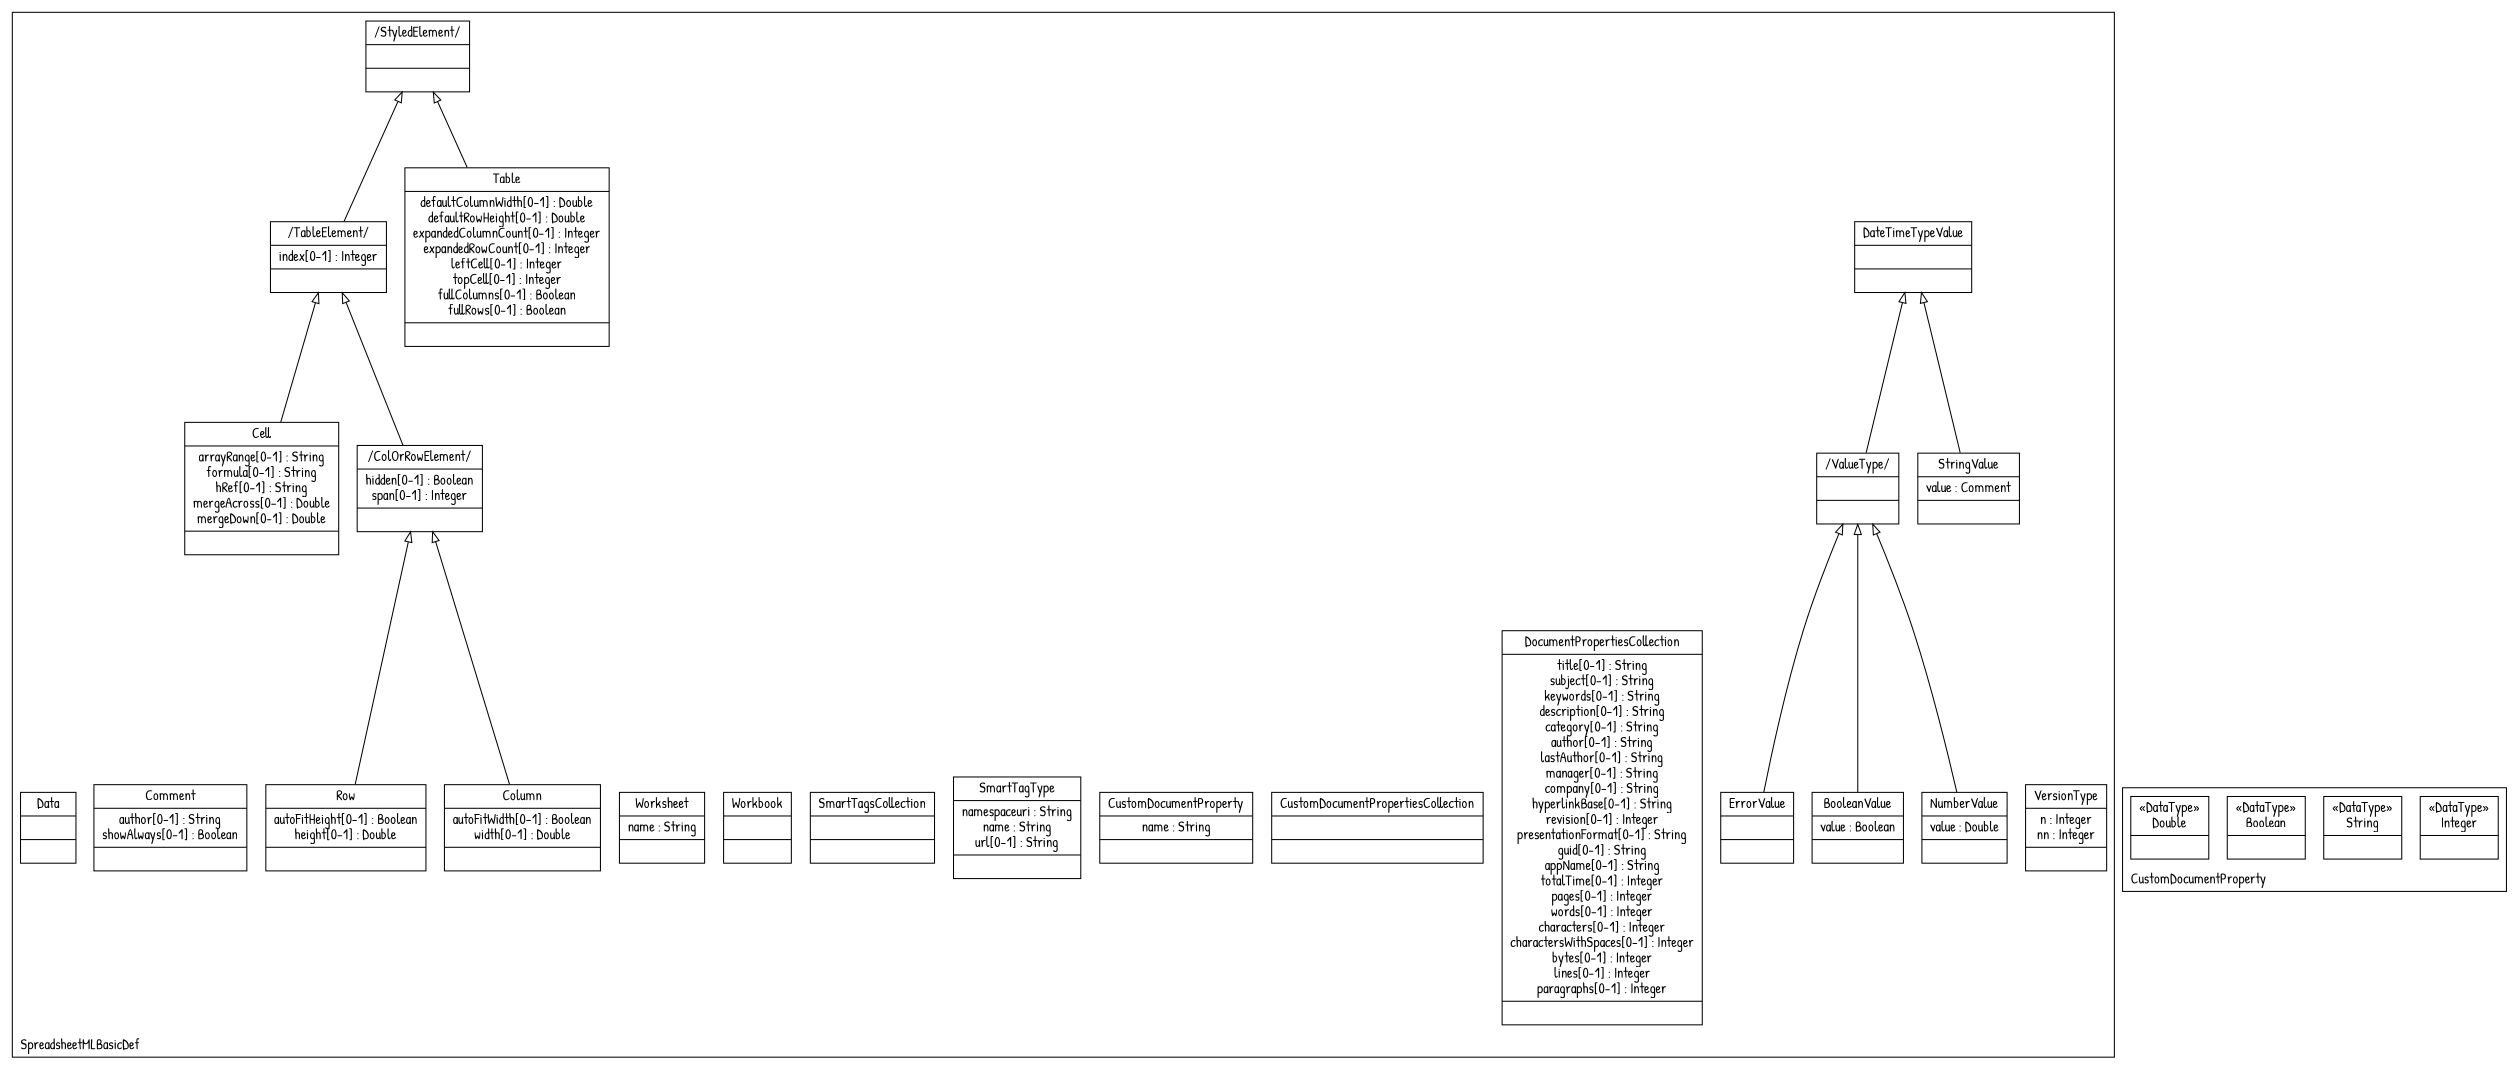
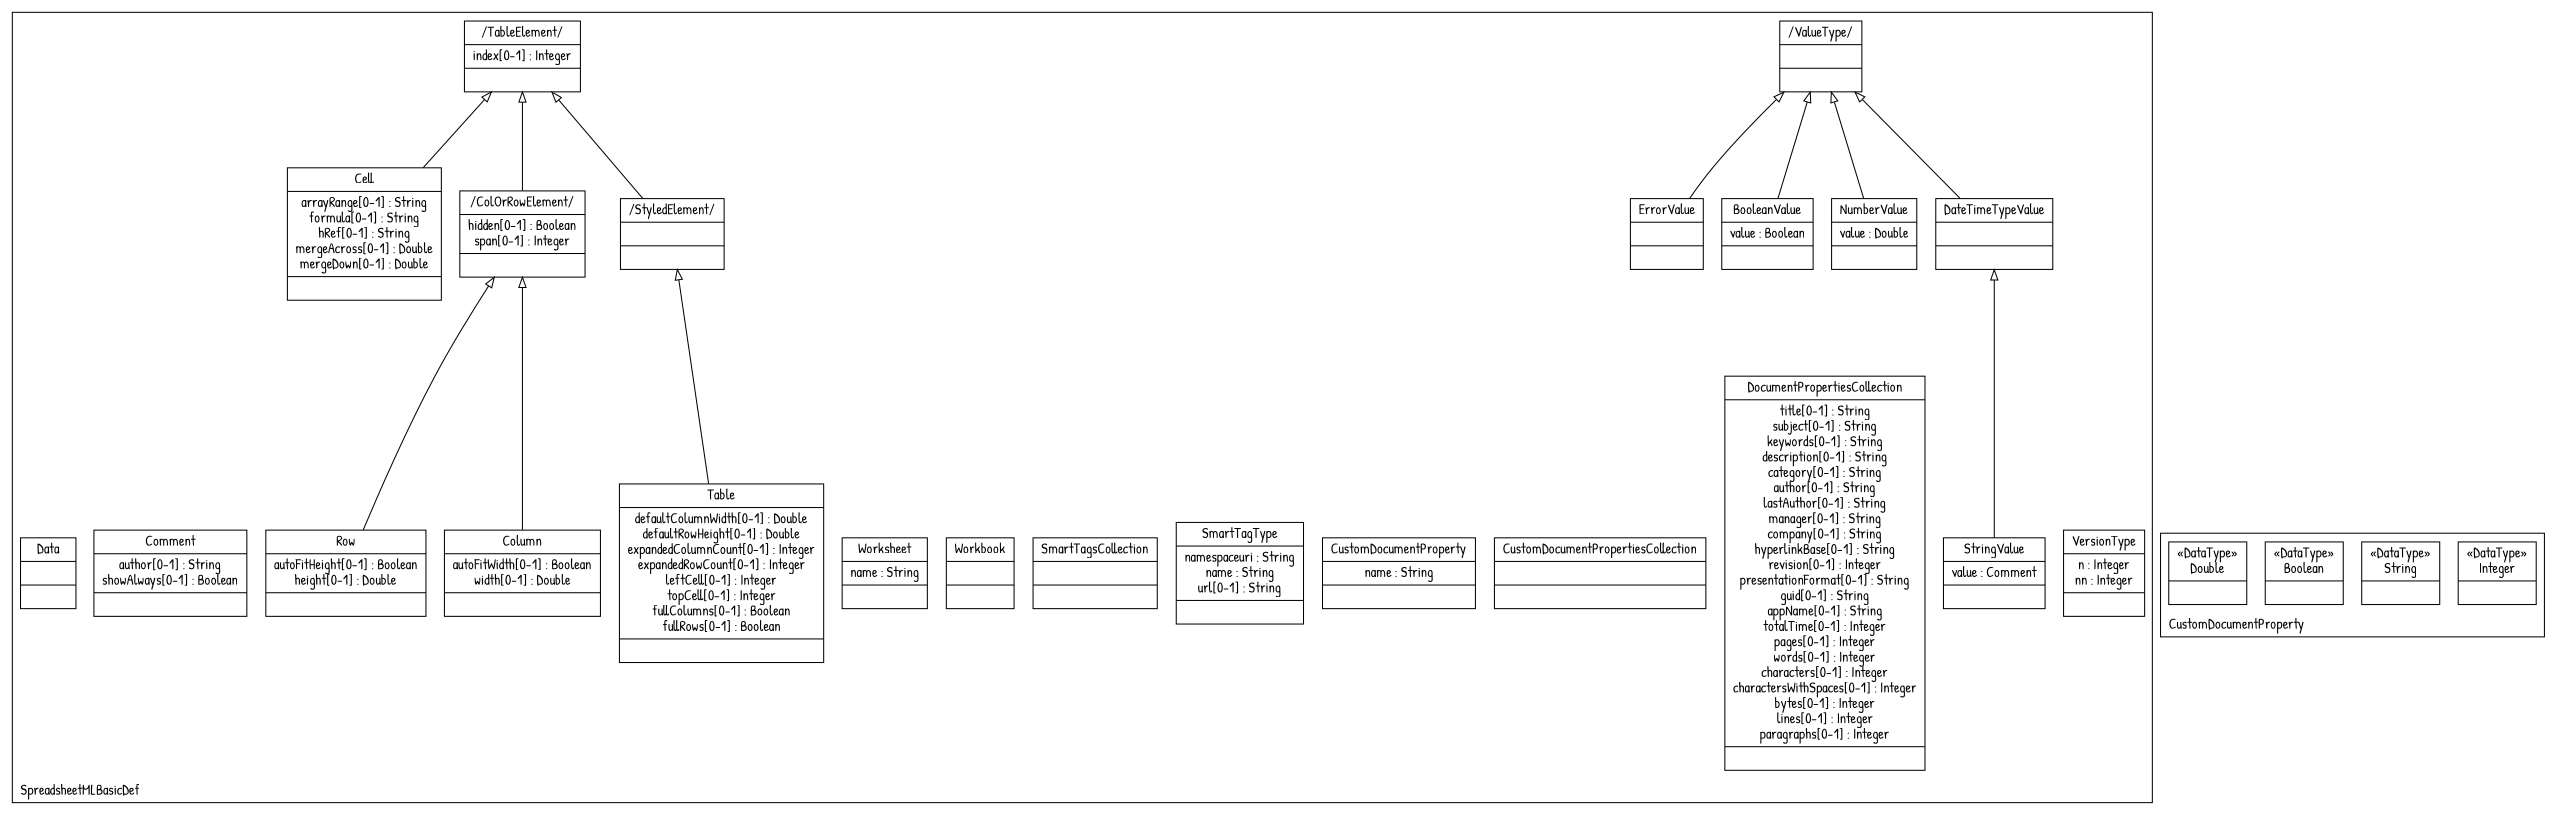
edge "/TableElement/" -> "/StyledElement/": reversed
edge "/ValueType/" -> "DateTimeTypeValue": reversed
